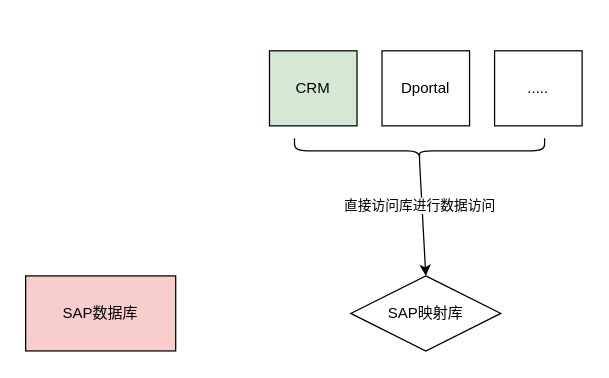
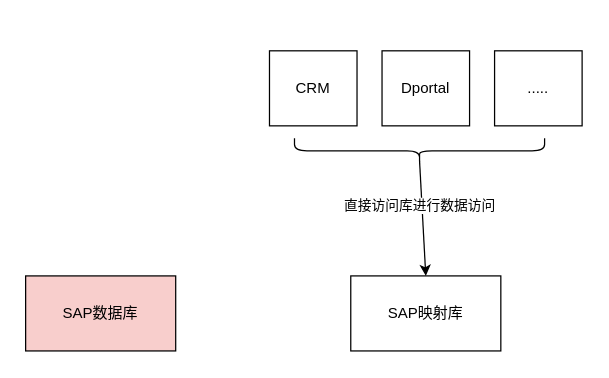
node "CRM": fillcolor #d5e8d4 -> #ffffff
node "SAP映射库": shape diamond -> rectangle
